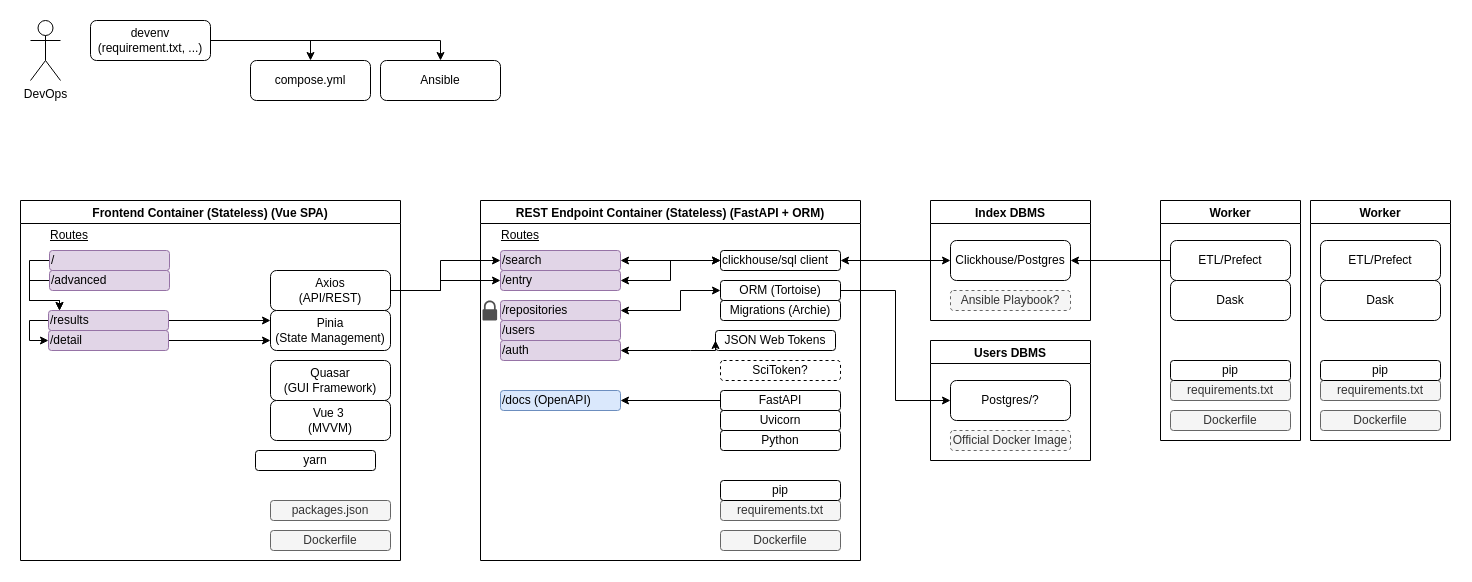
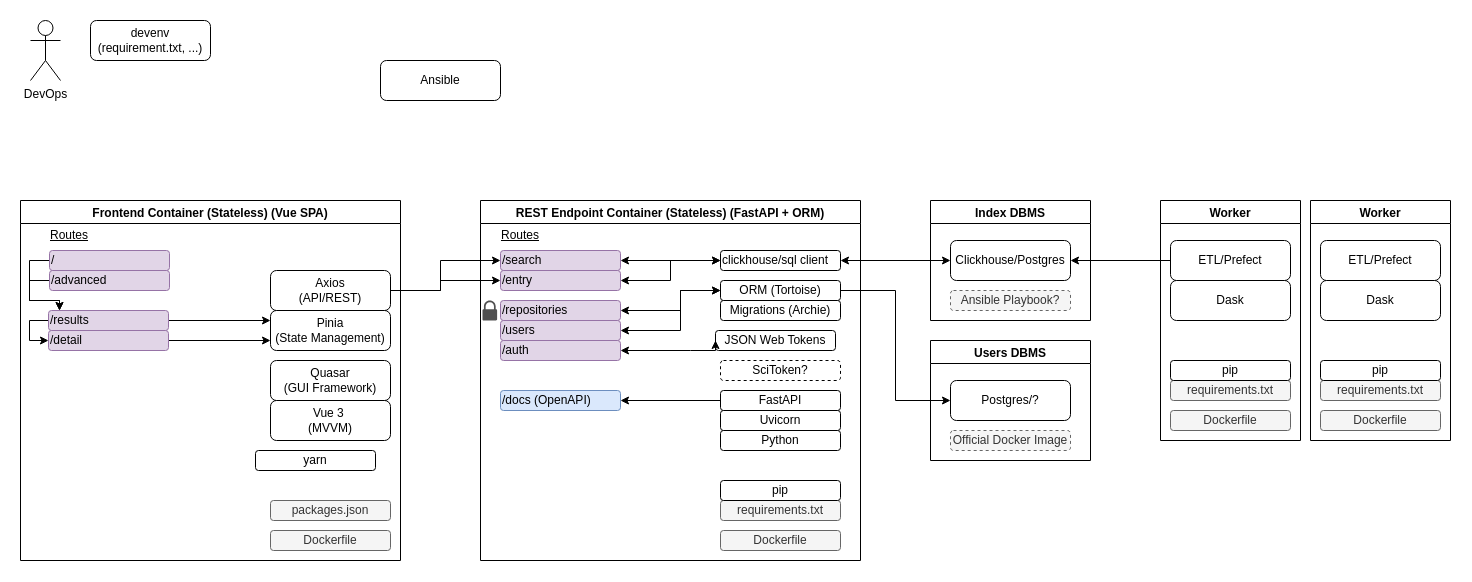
edge "devenv (requirement.txt, ...)" -> "Ansible": removed
edge "devenv (requirement.txt, ...)" -> "compose.yml": removed
node "compose.yml": removed
edge "ORM (Tortoise)" -- "/users": added
